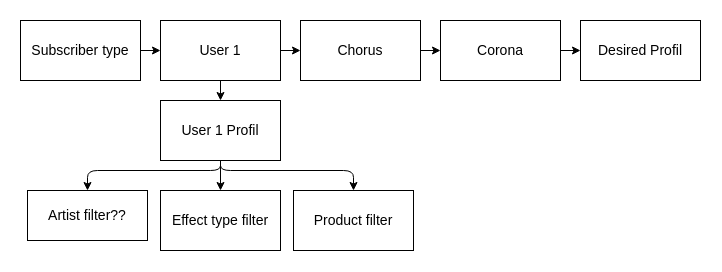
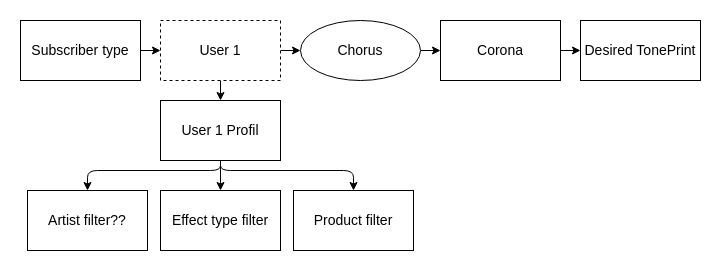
node "User 1": style solid -> dashed
node "Chorus": shape rectangle -> ellipse
node "Desired Profil": label "Desired Profil" -> "Desired TonePrint"
node "Artist filter??": size 120x50 -> 120x60
